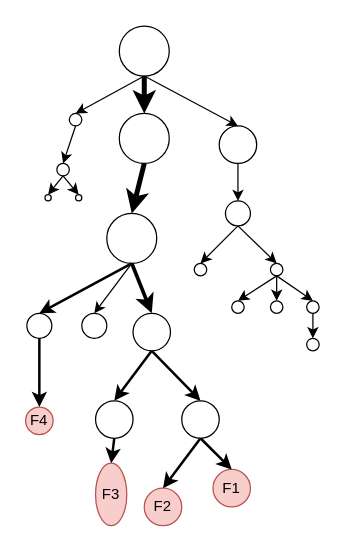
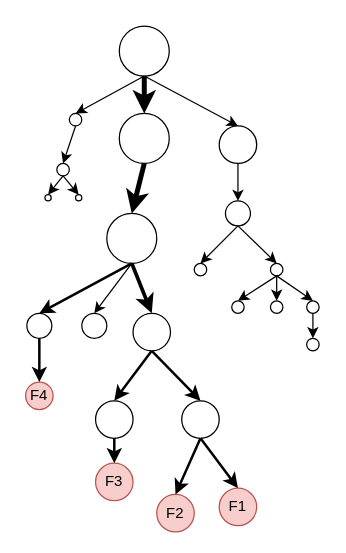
node "F4": moved (39, 421) -> (39, 396)
node "F1": moved (232, 488) -> (238, 507)
node "F3": size 31x63 -> 38x38
node "F2": moved (163, 507) -> (176, 513)
